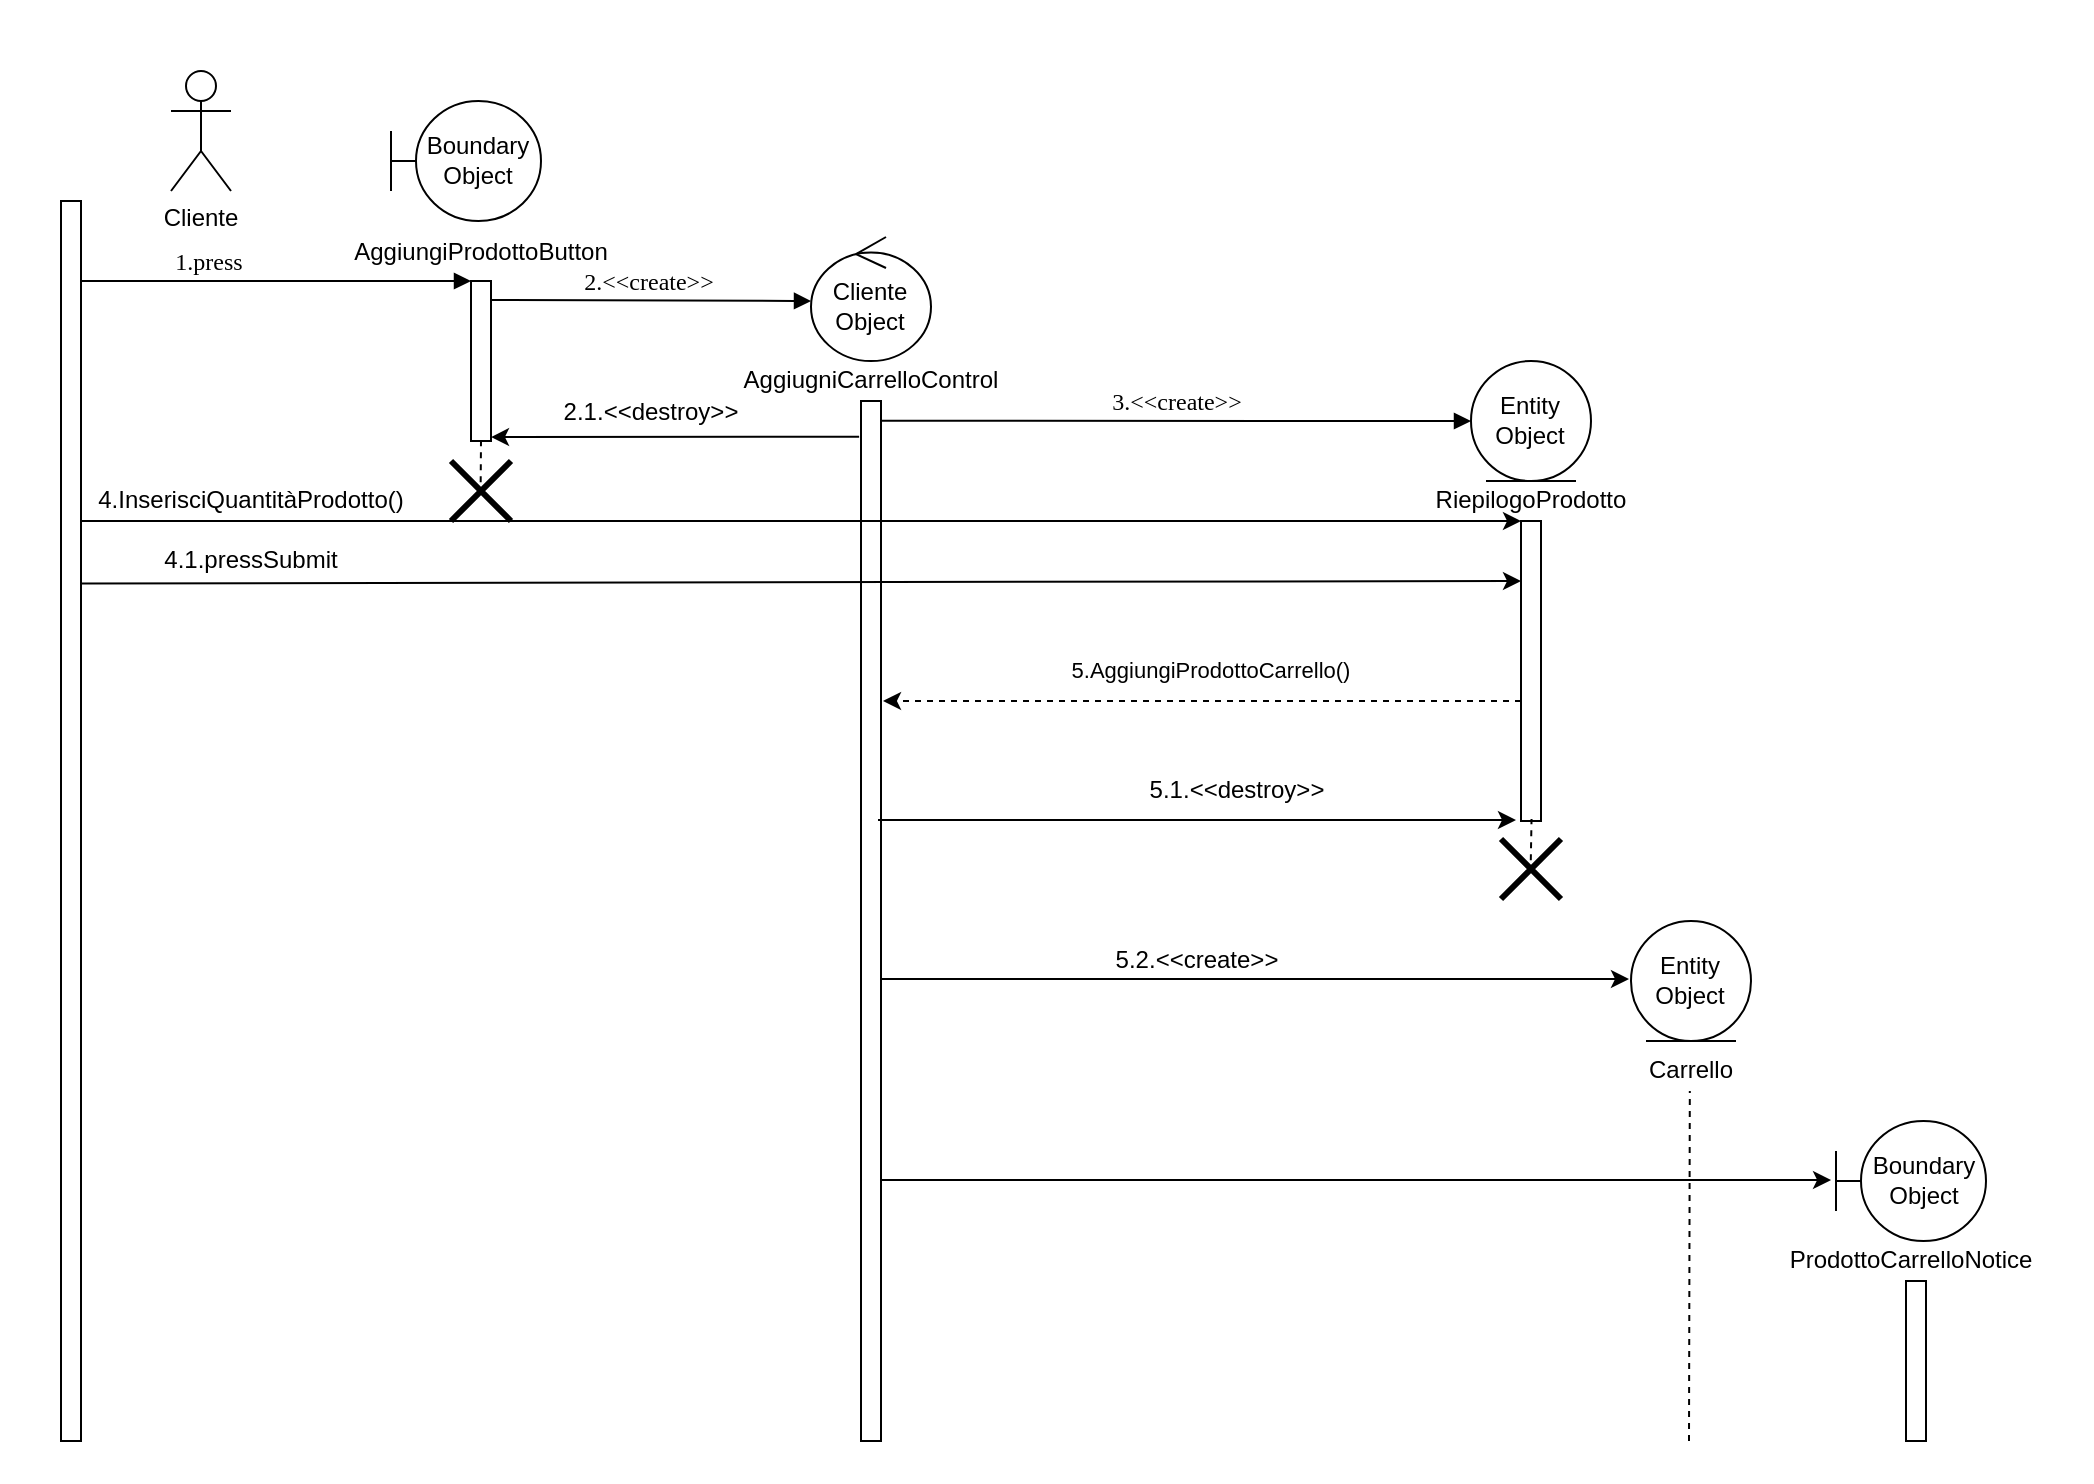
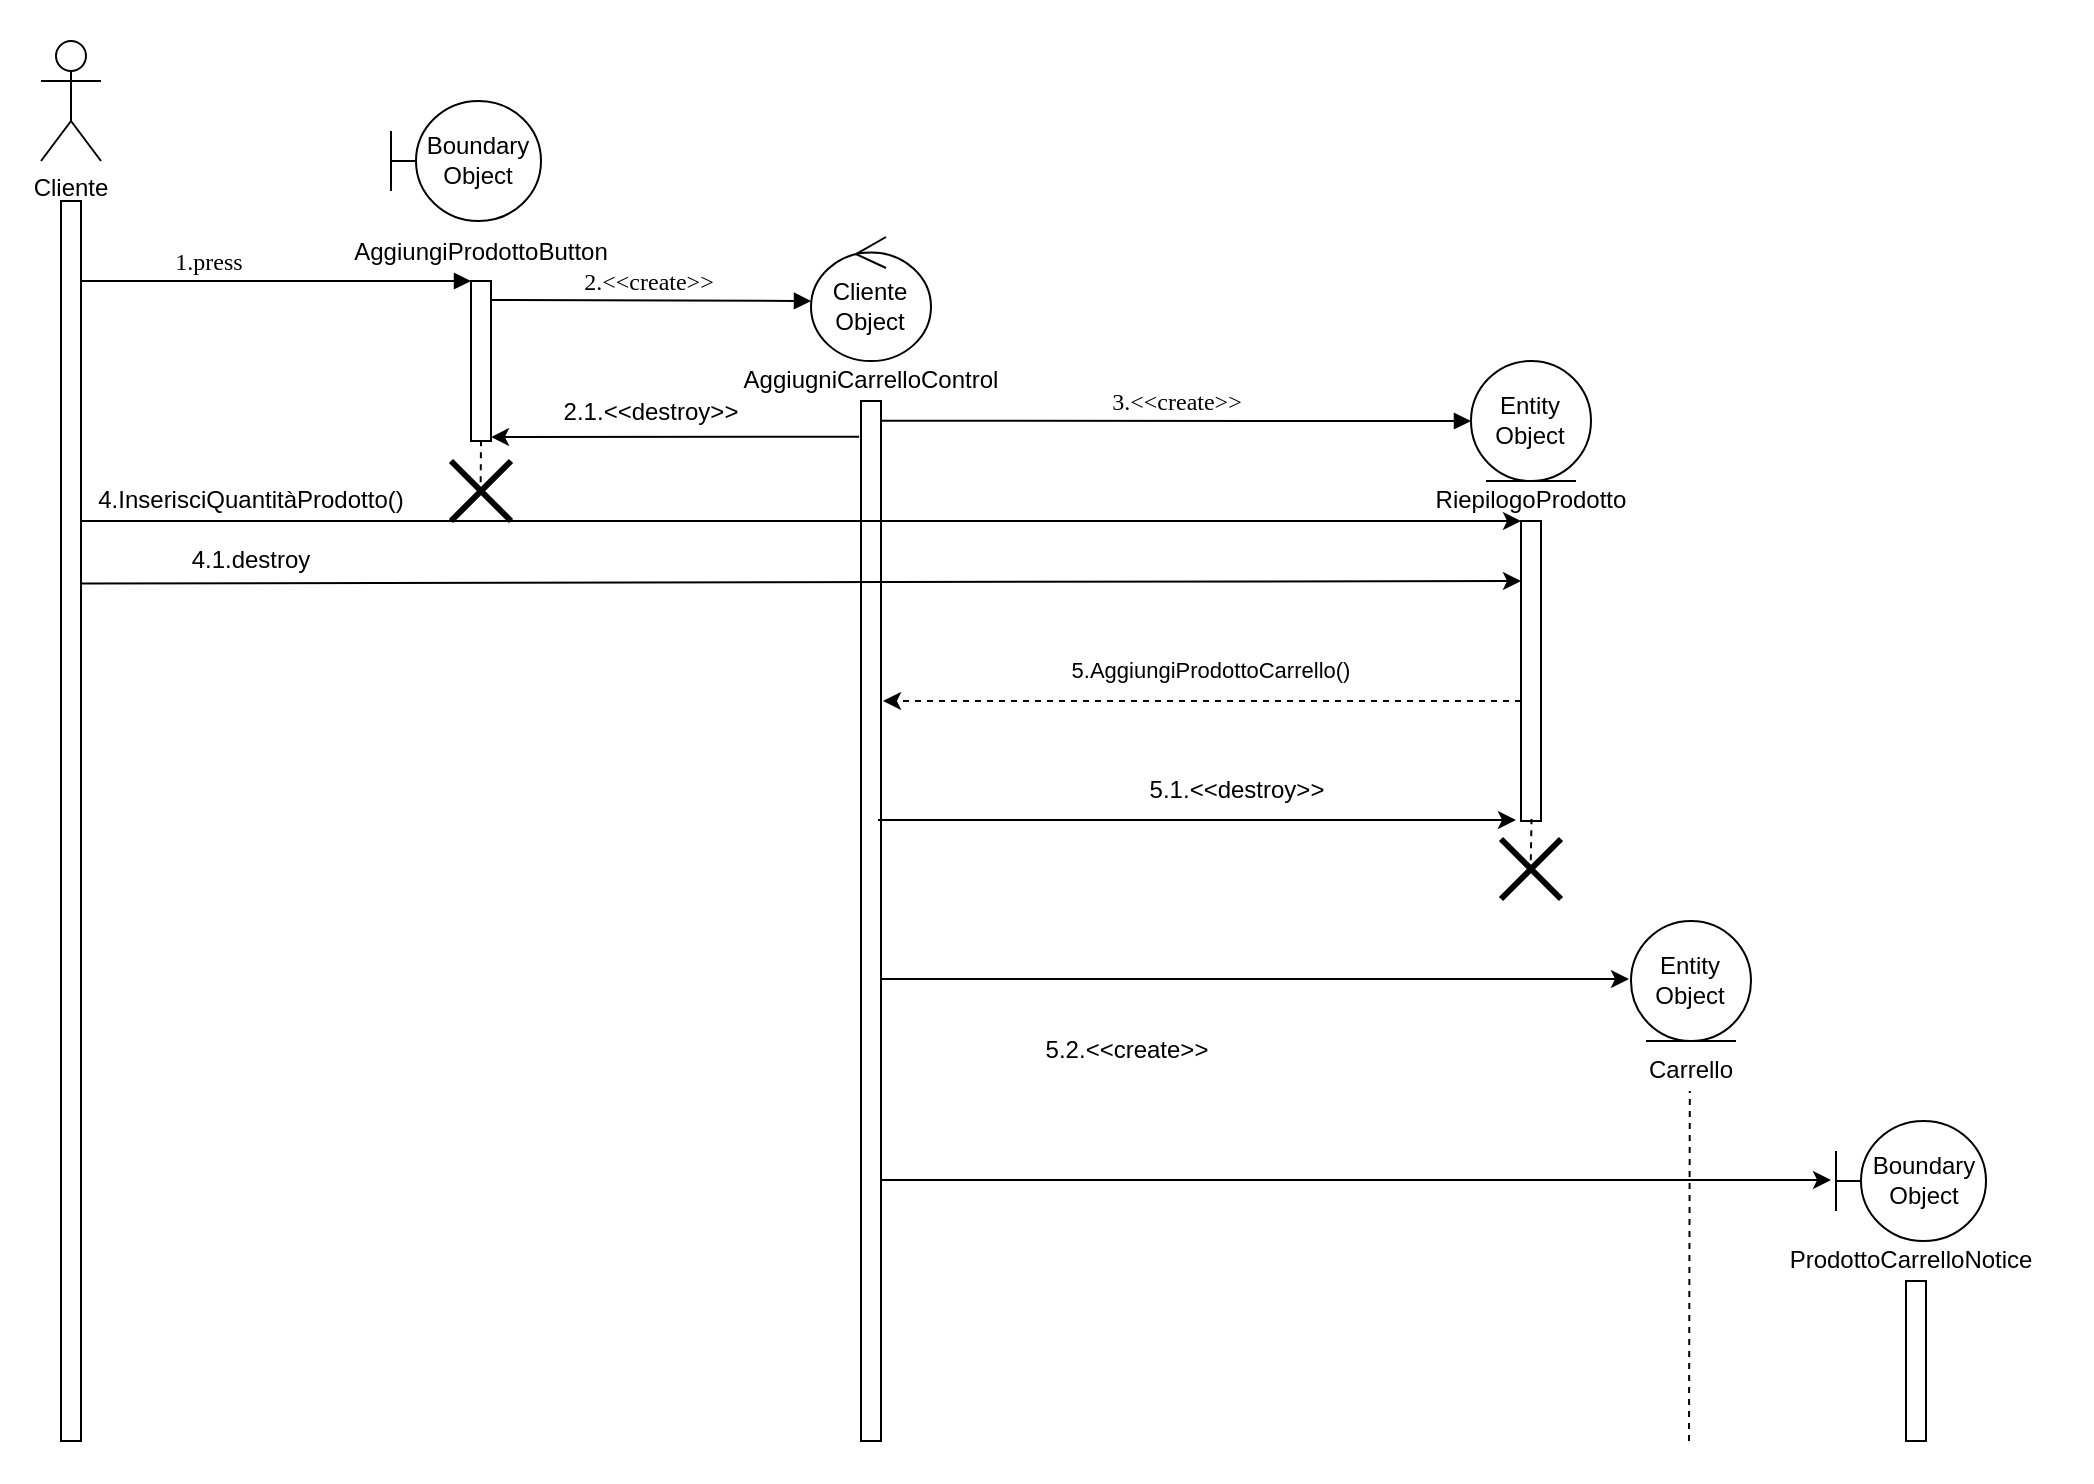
node "Cliente": moved (201, 131) -> (71, 101)
node "4.1.pressSubmit": label "4.1.pressSubmit" -> "4.1.destroy"
node "5.2.<<create>>": moved (1197, 961) -> (1127, 1051)
